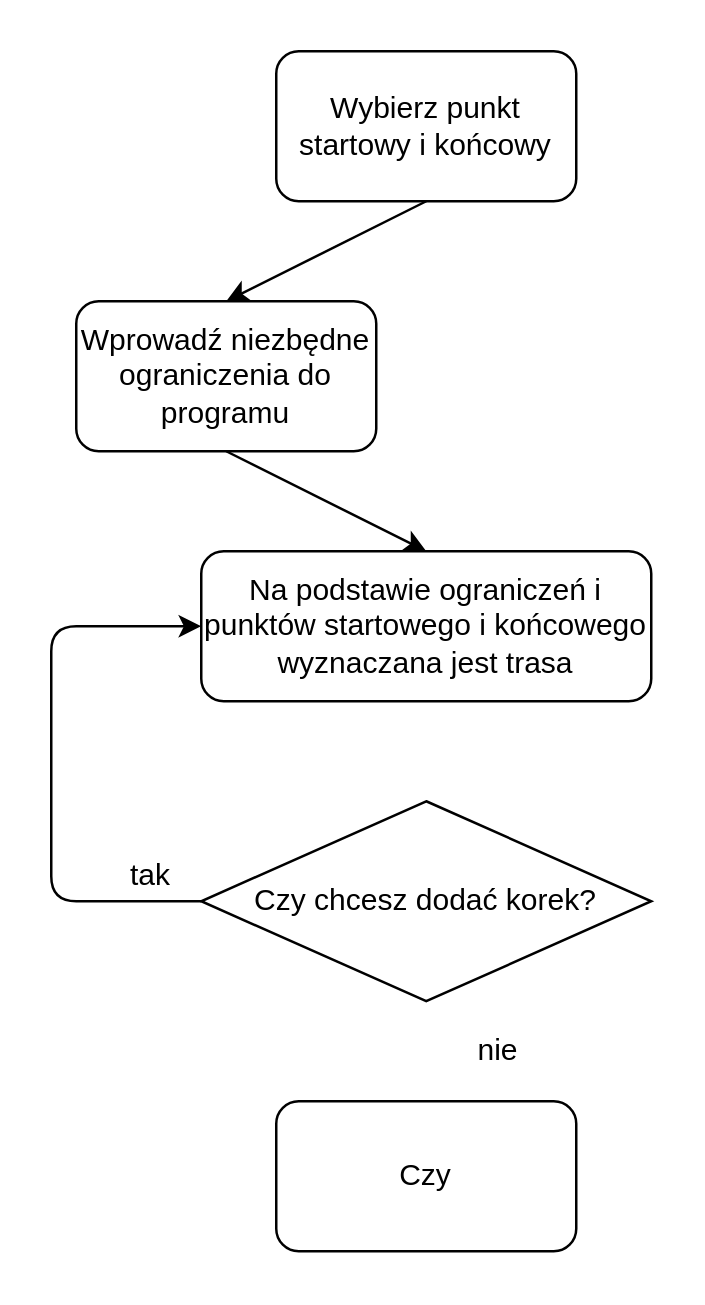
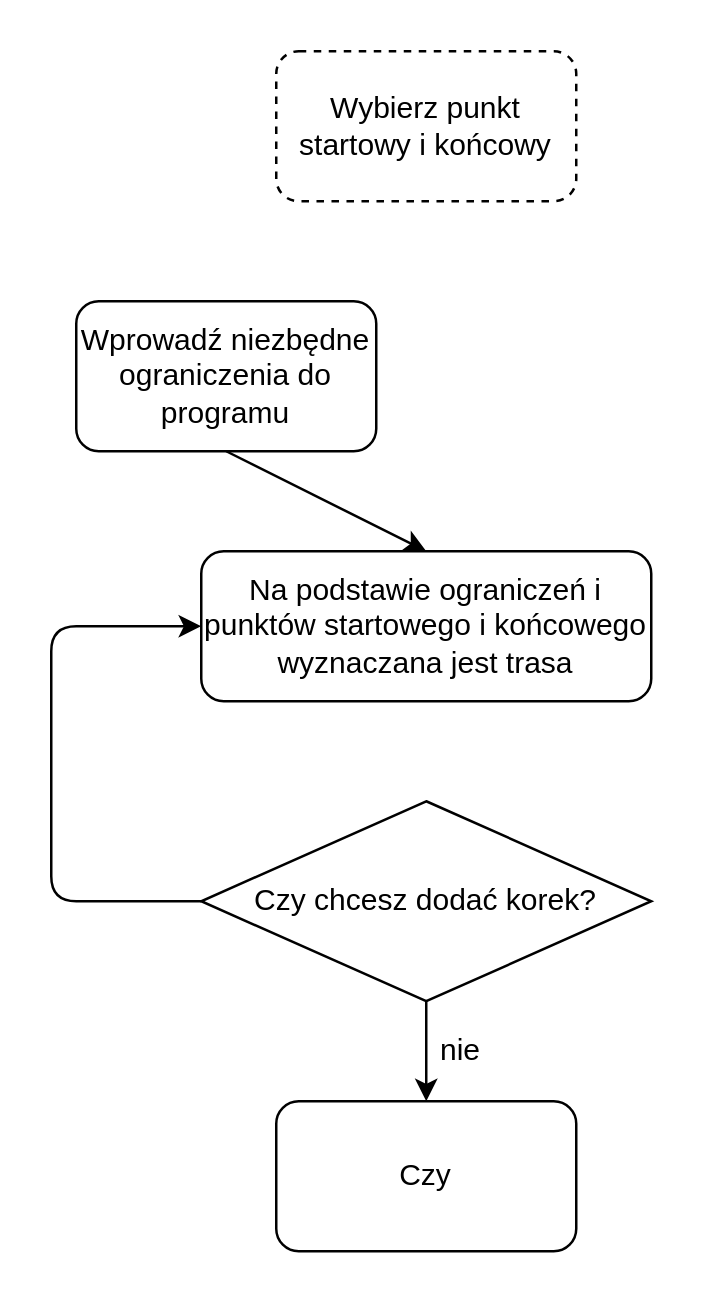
node "Wybierz punkt startowy i końcowy": style solid -> dashed
edge "Wybierz punkt startowy i końcowy" -> "Wprowadź niezbędne ograniczenia do programu": removed
node "tak": removed
edge "Czy chcesz dodać korek?" -> "Czy": added
node "nie": moved (499, 1051) -> (461, 1051)
